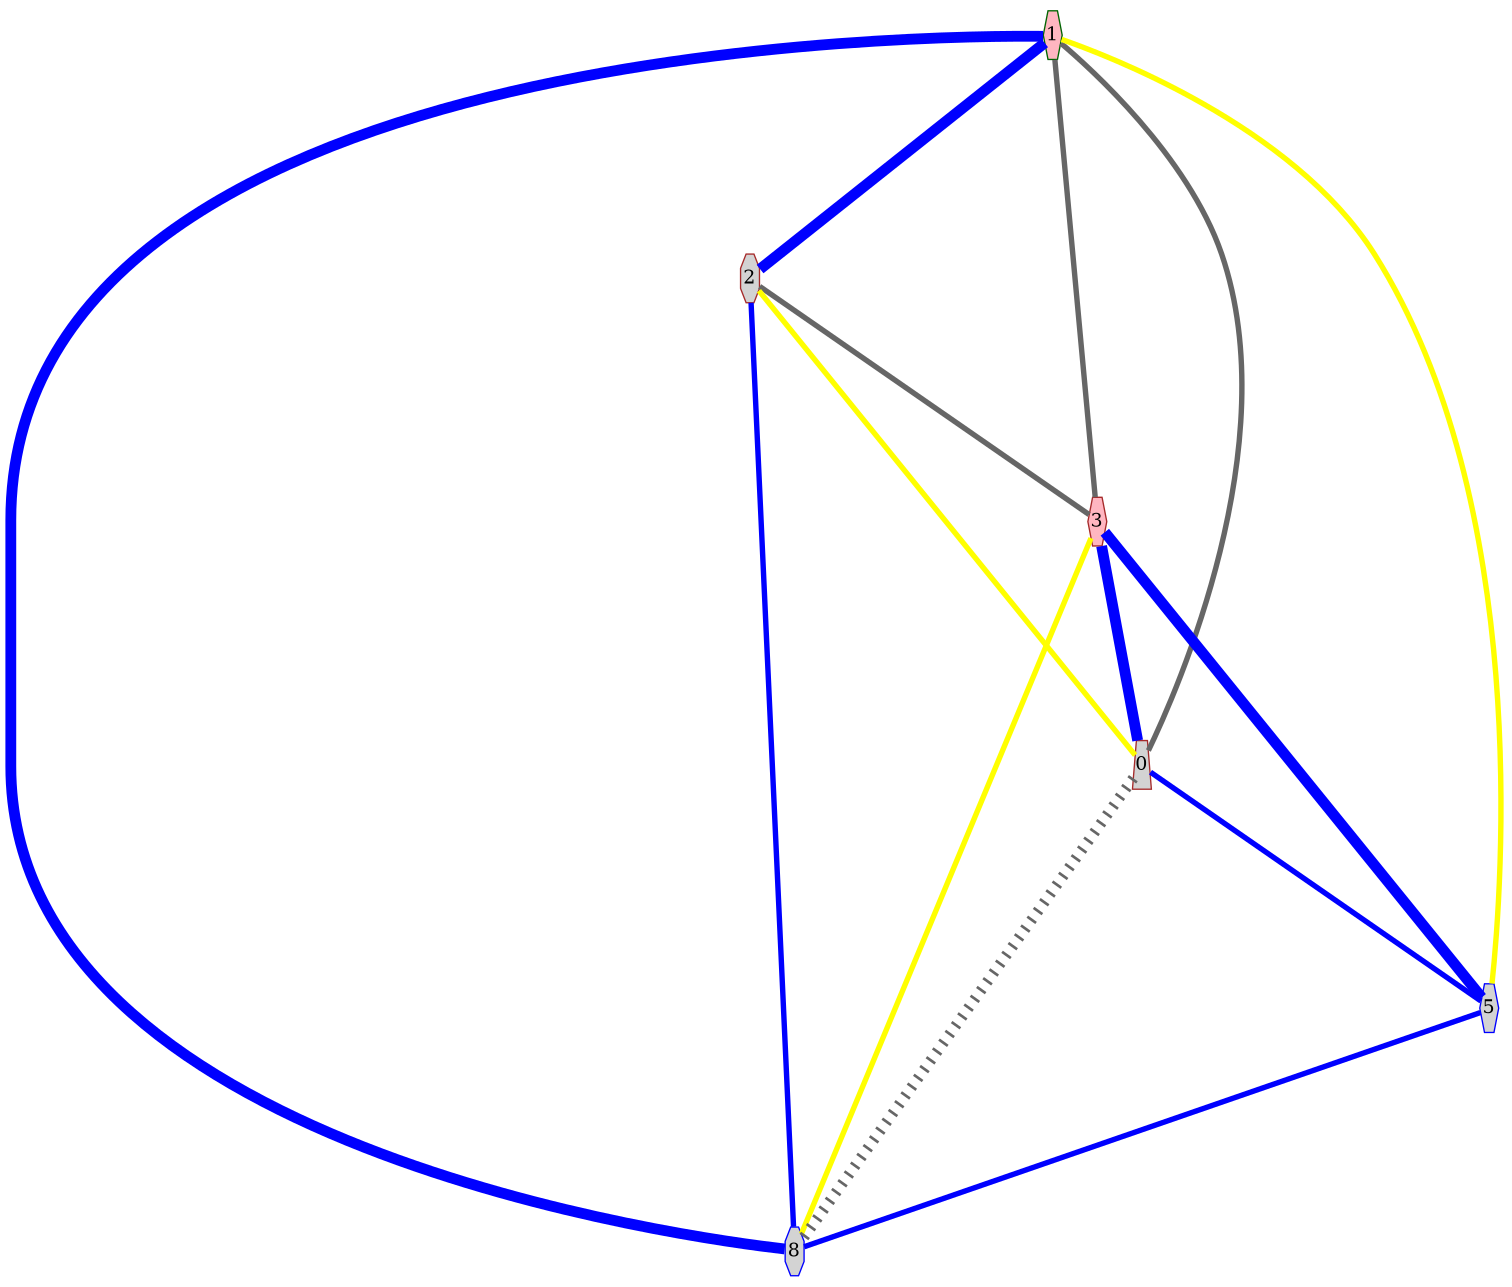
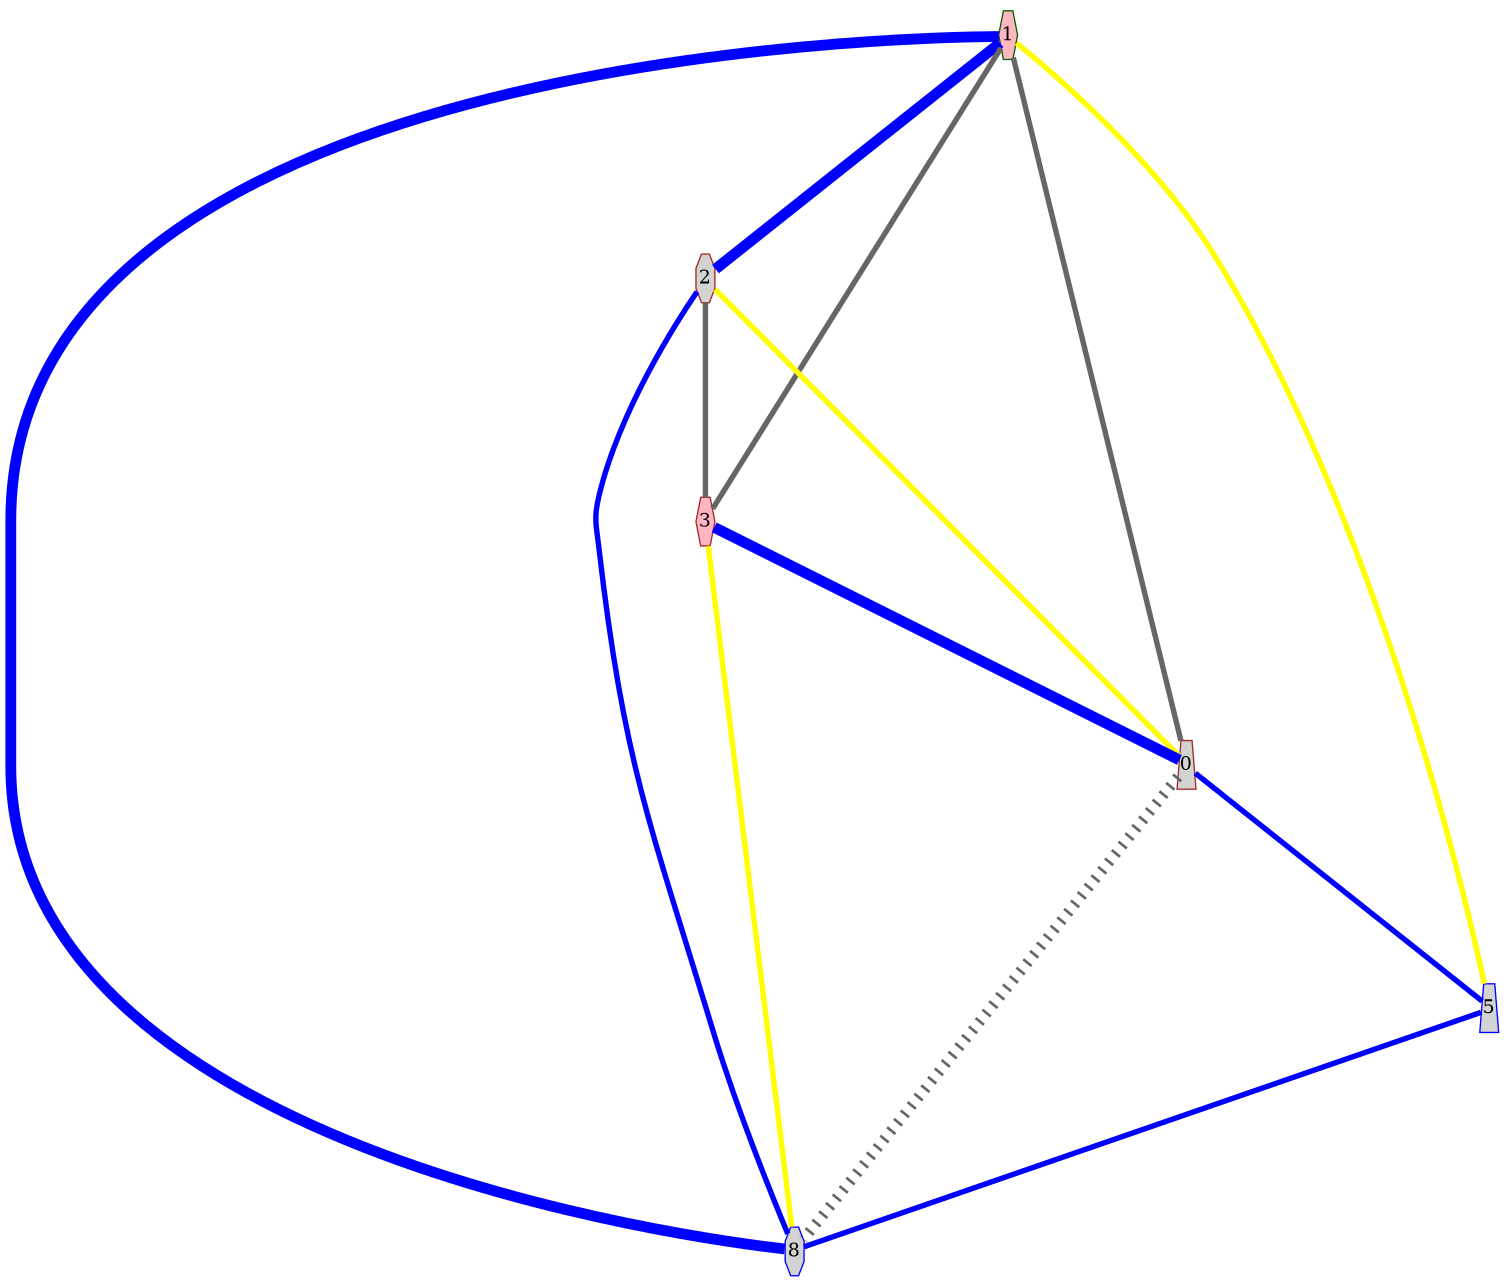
edge "3" -- "5": removed
node "5": shape hexagon -> trapezium
